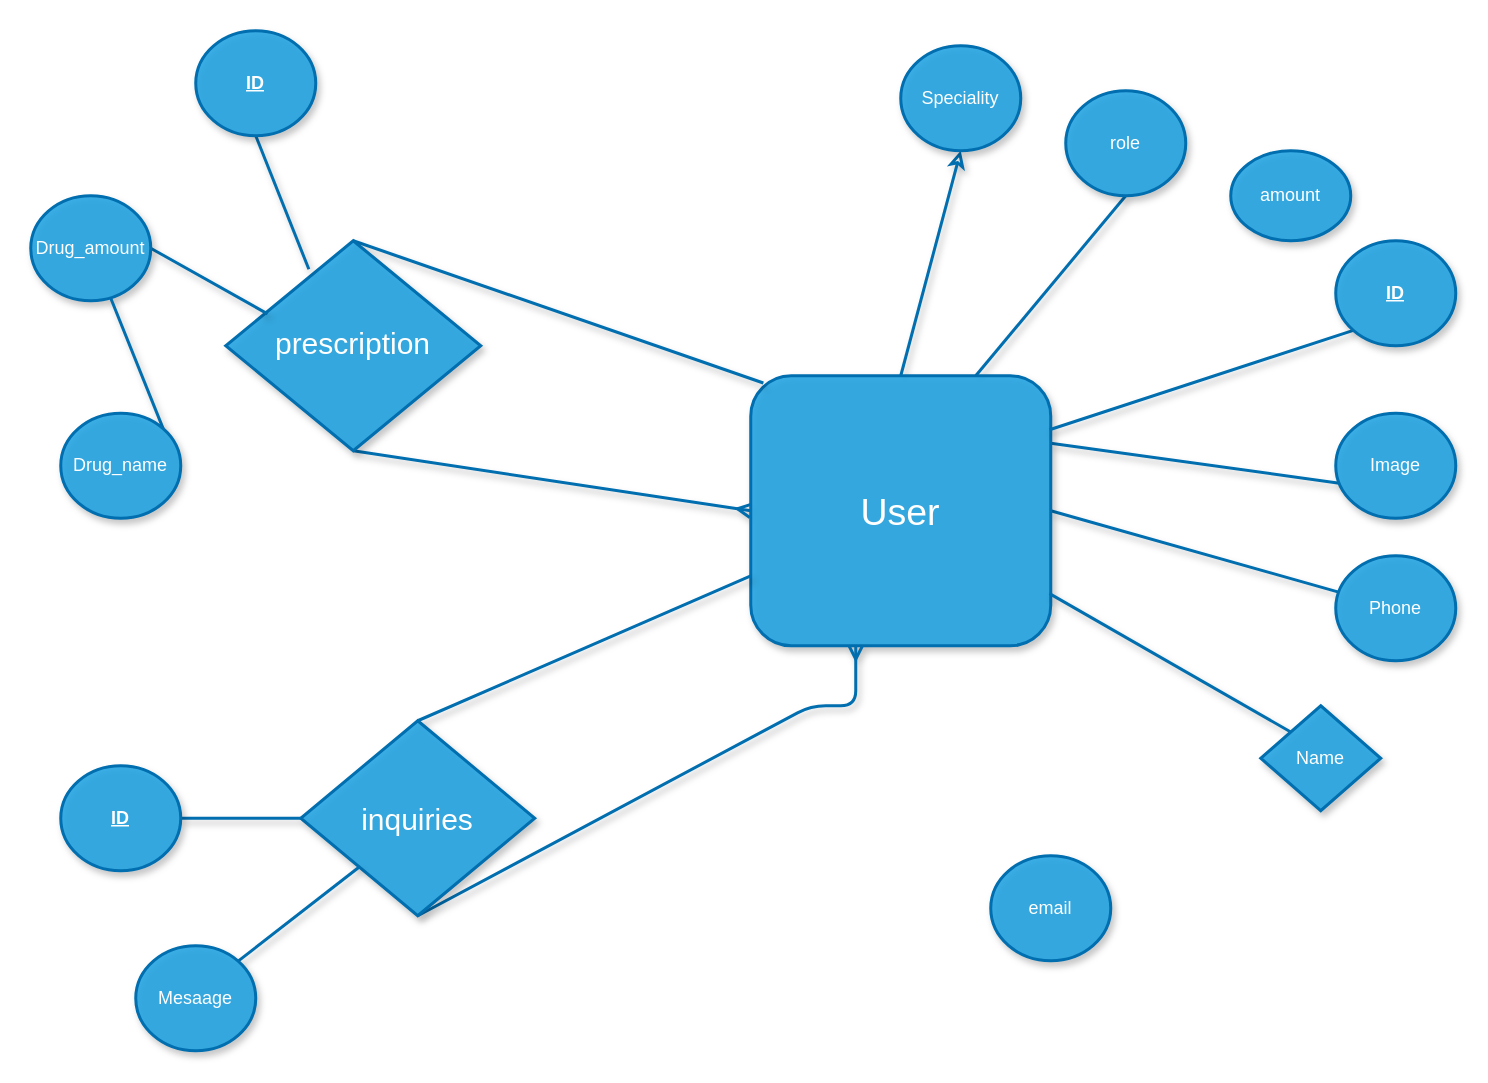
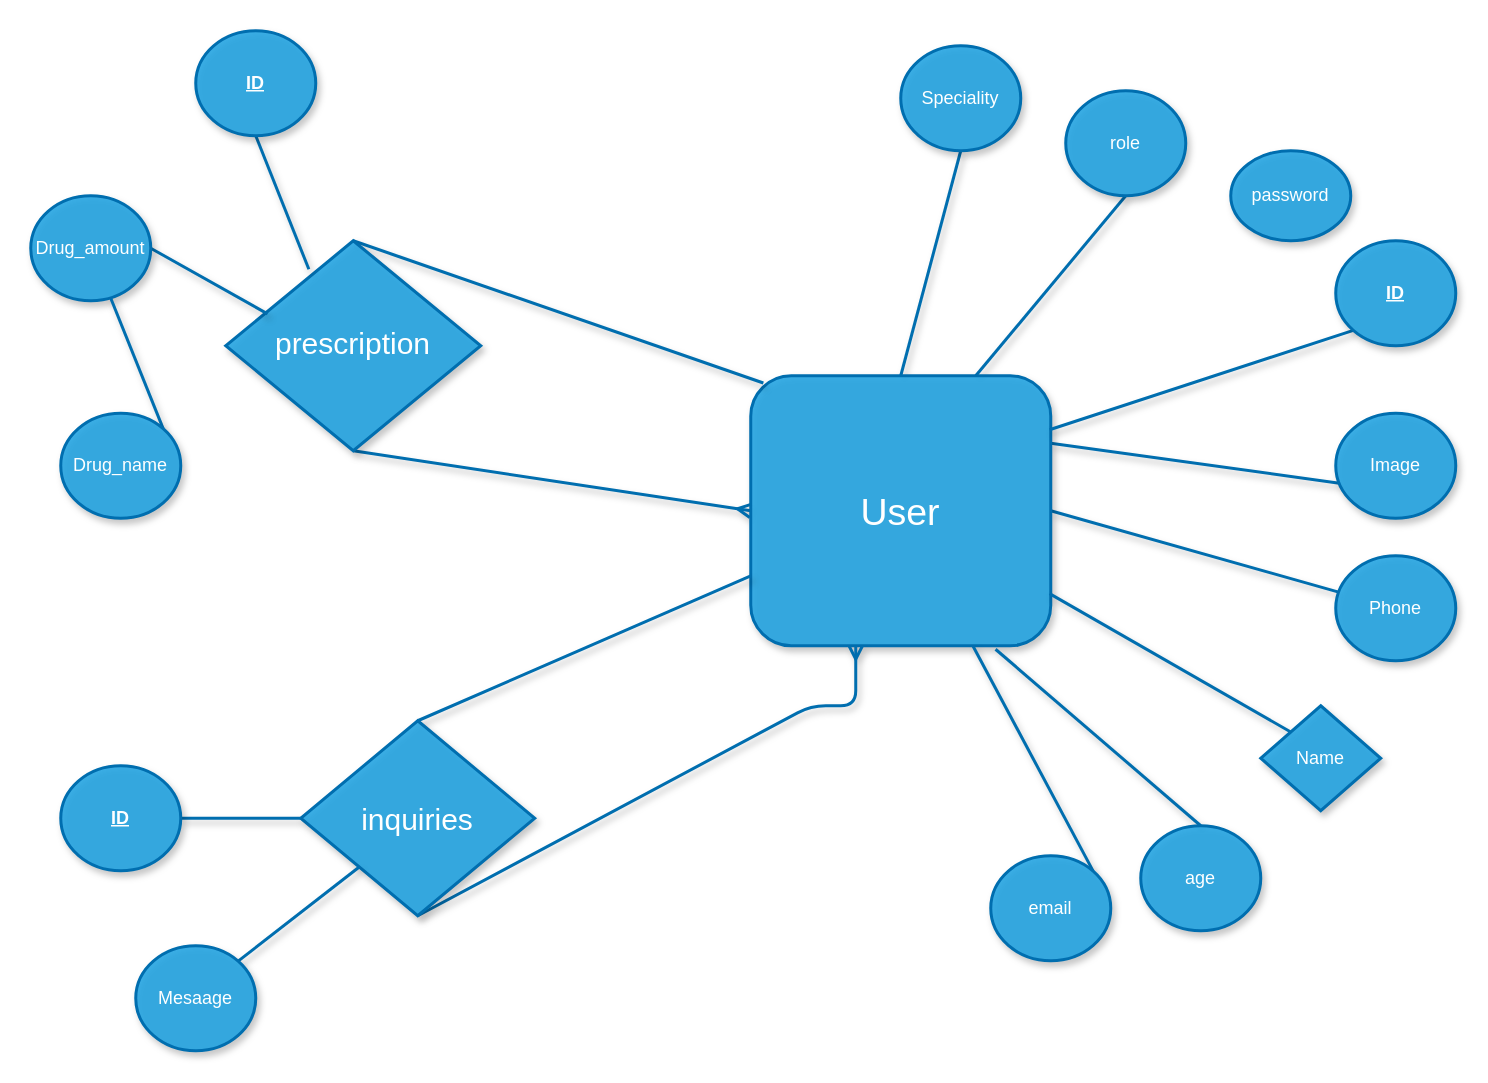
edge "User" -> "Speciality": arrowhead classic -> none
node "amount": label "amount" -> "password"
edge "User" -- "age": added
edge "User" -- "email": added
node "age": added
